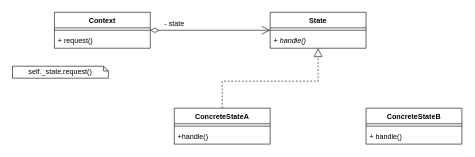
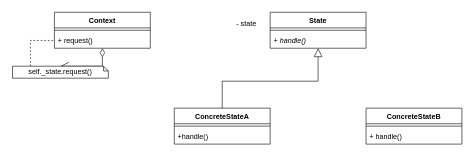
node "- state": moved (174, 24) -> (246, 24)
edge "Context" -- "State": now "Context" -- "self._state.request()"
edge "+ request()" -- "self._state.request()": added
edge "ConcreteStateA" -> "State": style dashed -> solid
